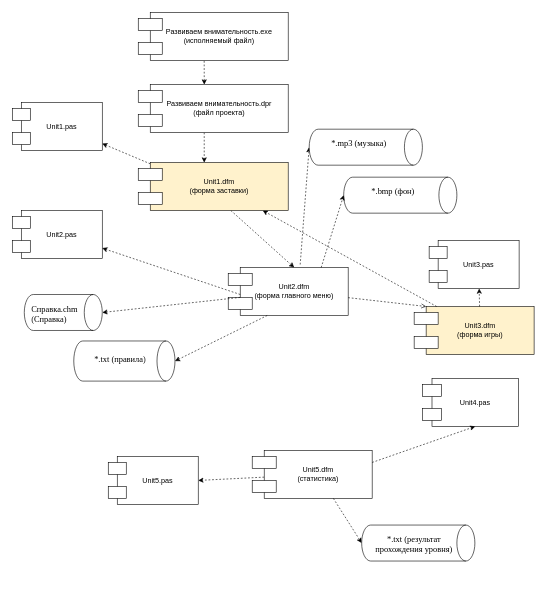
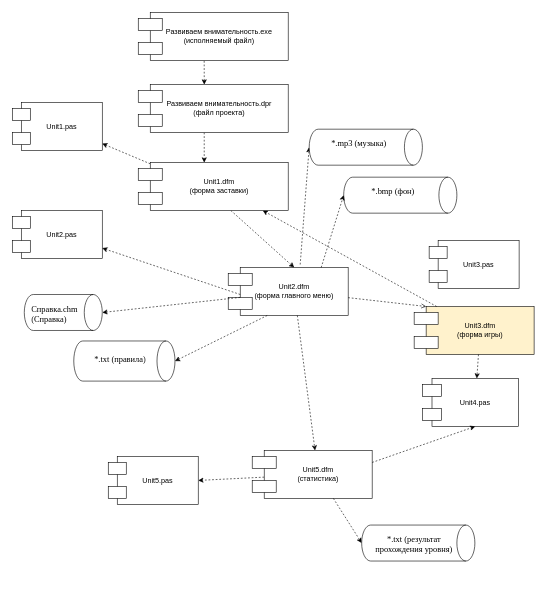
node "Unit1.dfm (форма заставки)": fillcolor #fff2cc -> #ffffff
edge "Unit3.dfm (форма игры)" -> "Unit3.pas": now "Unit3.dfm (форма игры)" -> "Unit4.pas"
edge "Unit2.dfm (форма главного меню)" -> "Unit5.dfm (статистика)": added
